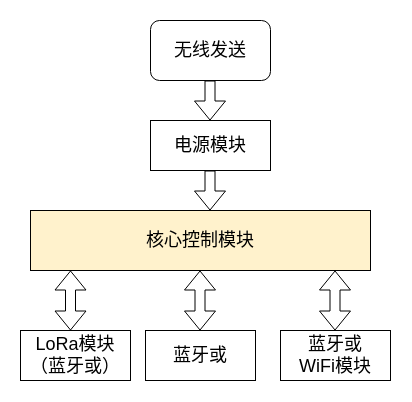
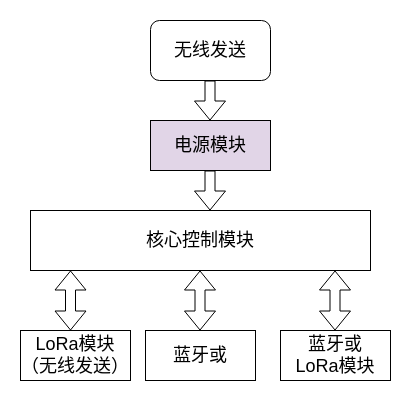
node "电源模块": fillcolor #ffffff -> #e1d5e7
node "核心控制模块": fillcolor #fff2cc -> #ffffff
node "LoRa模块 （蓝牙或）": label "LoRa模块 （蓝牙或）" -> "LoRa模块 （无线发送）"
node "蓝牙或 WiFi模块": label "蓝牙或 WiFi模块" -> "蓝牙或 LoRa模块"
